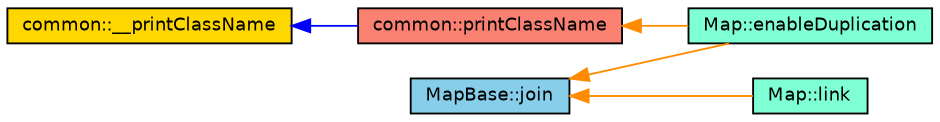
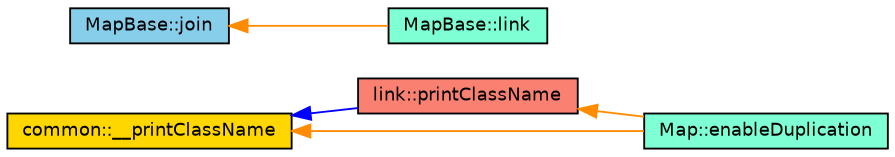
node "common::printClassName": label "common::printClassName" -> "link::printClassName"
edge "Map::enableDuplication" -> "MapBase::join": now "Map::enableDuplication" -> "common::__printClassName"
node "Map::link": label "Map::link" -> "MapBase::link"
